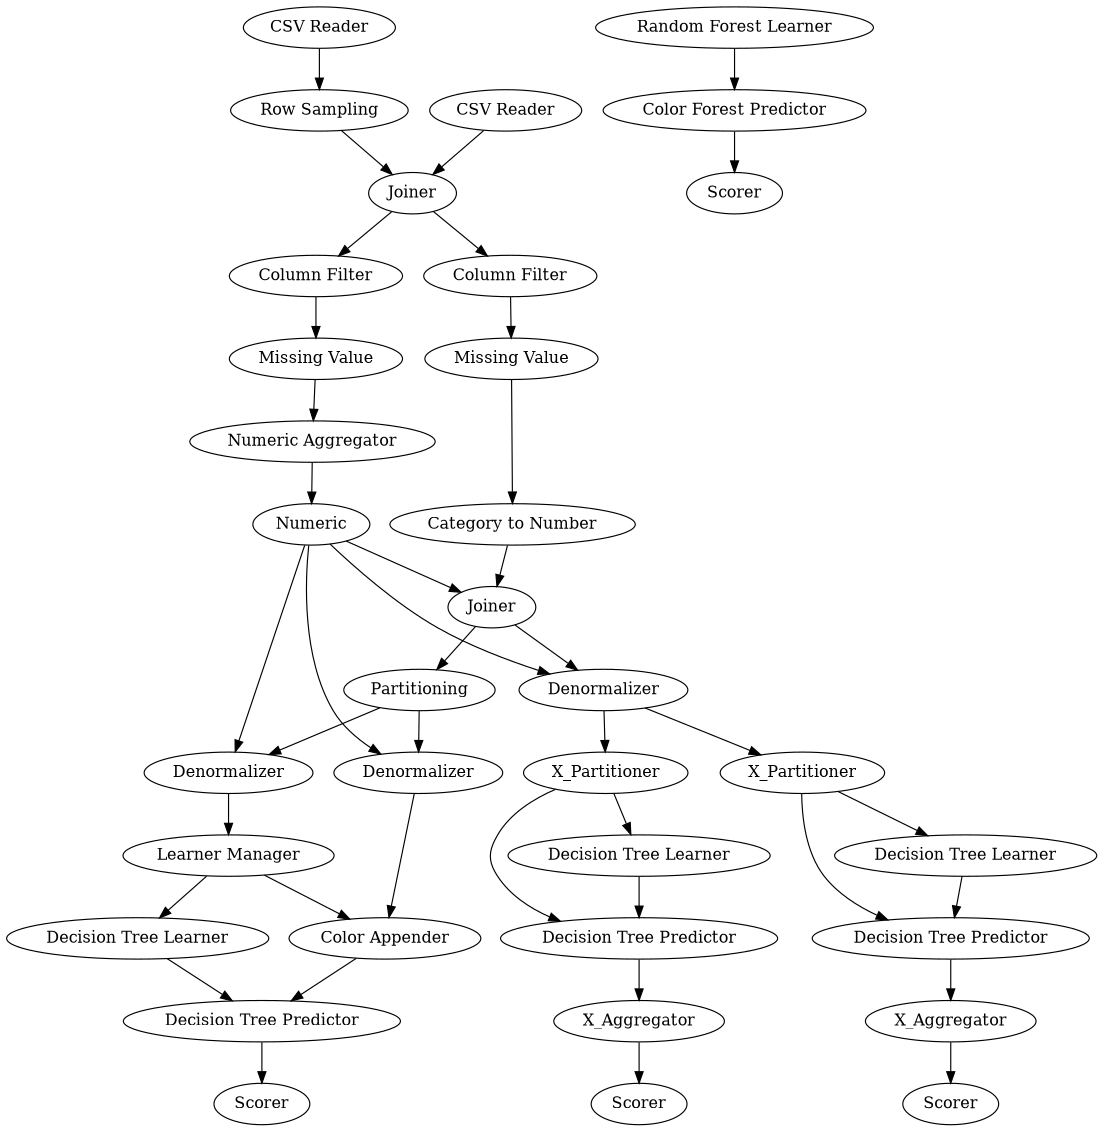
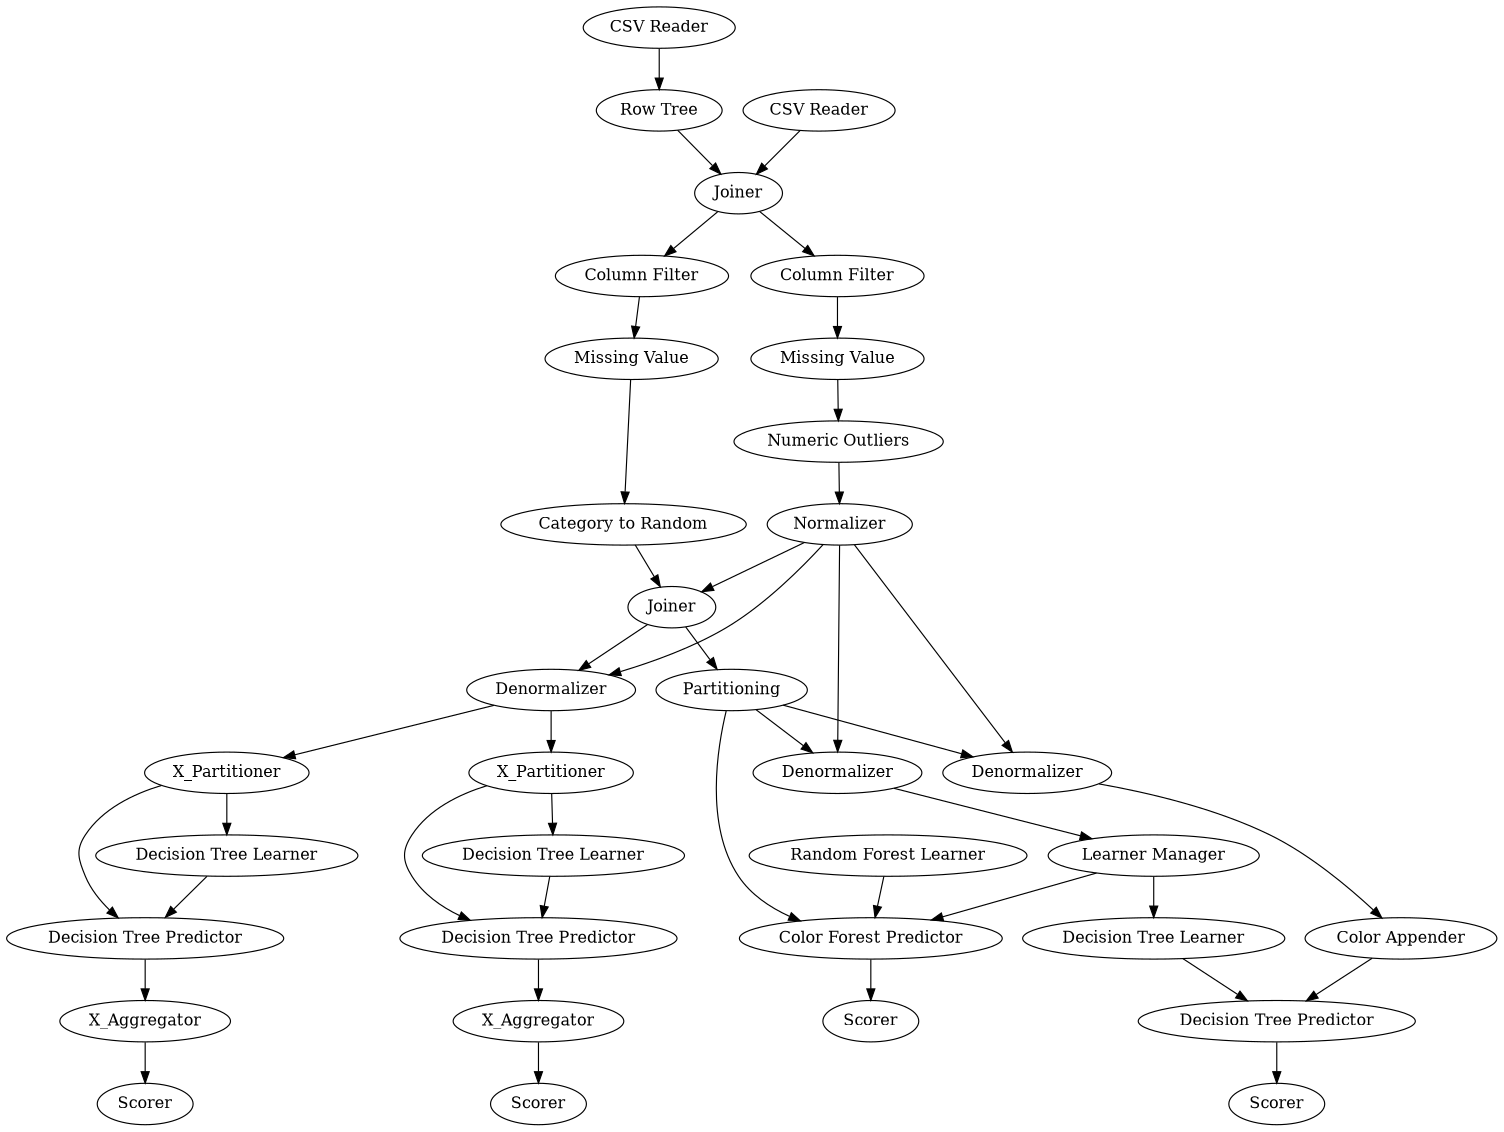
node "Row Sampling": label "Row Sampling" -> "Row Tree"
node "Numeric Aggregator": label "Numeric Aggregator" -> "Numeric Outliers"
node "Numeric": label "Numeric" -> "Normalizer"
node "Category to Number": label "Category to Number" -> "Category to Random"
edge "Partitioning" -> "Color Forest Predictor": added
edge "Learner Manager" -> "Color Appender": now "Learner Manager" -> "Color Forest Predictor"
